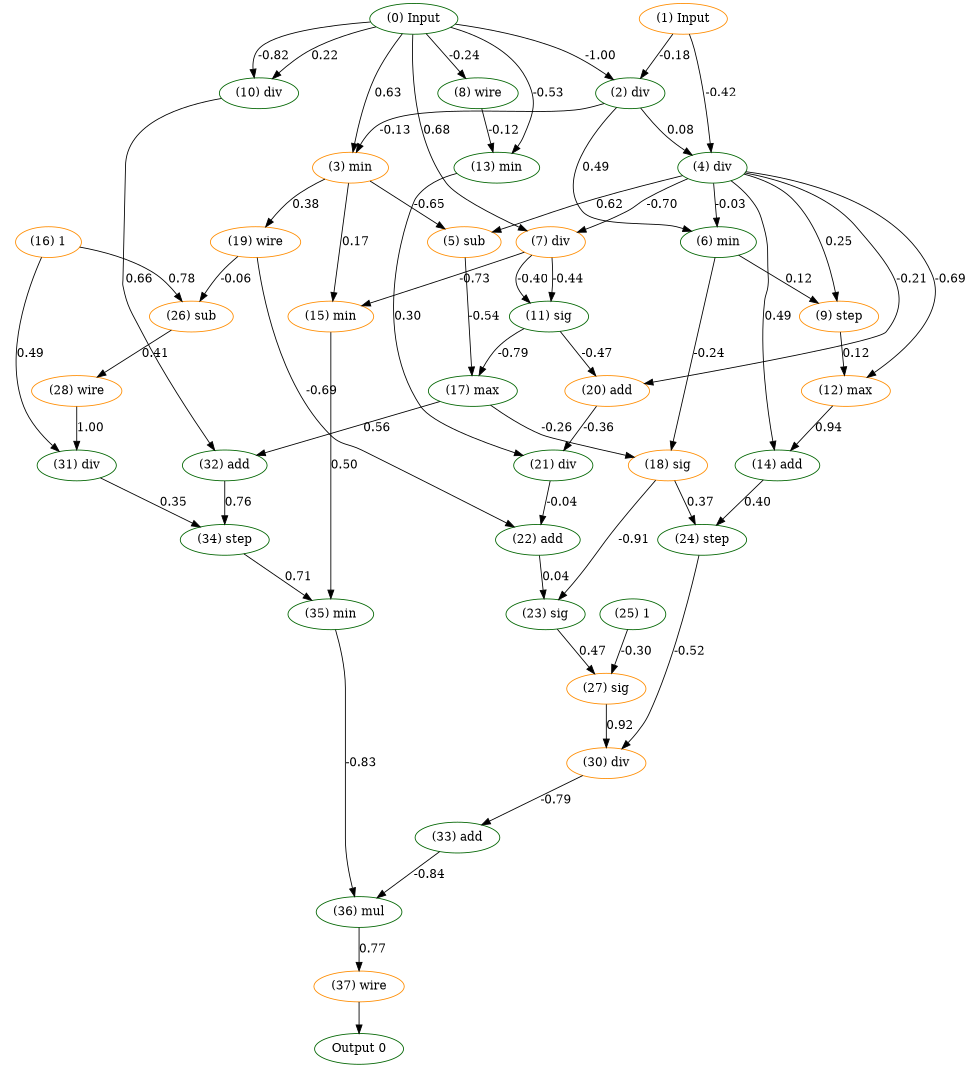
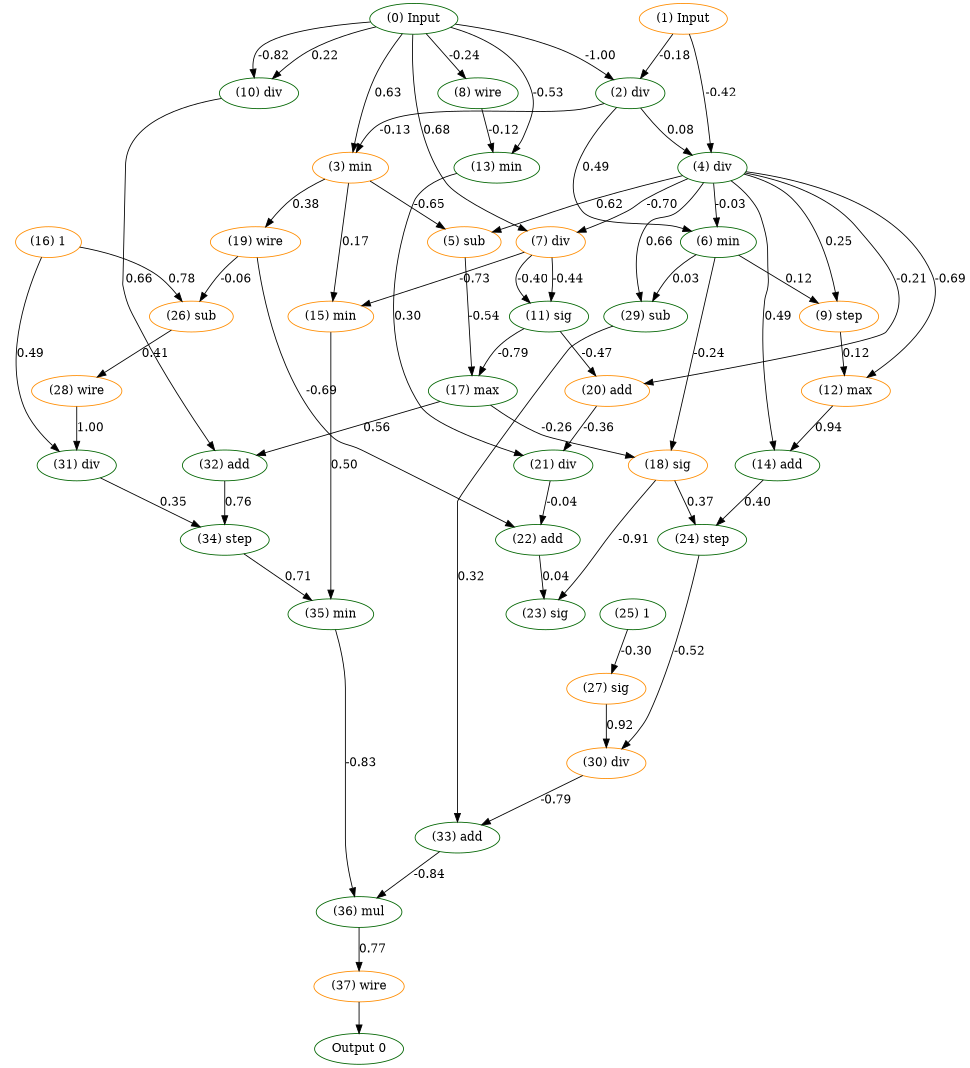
node "(29) sub": added
edge "(23) sig" -> "(27) sig": removed, label "0.47"
